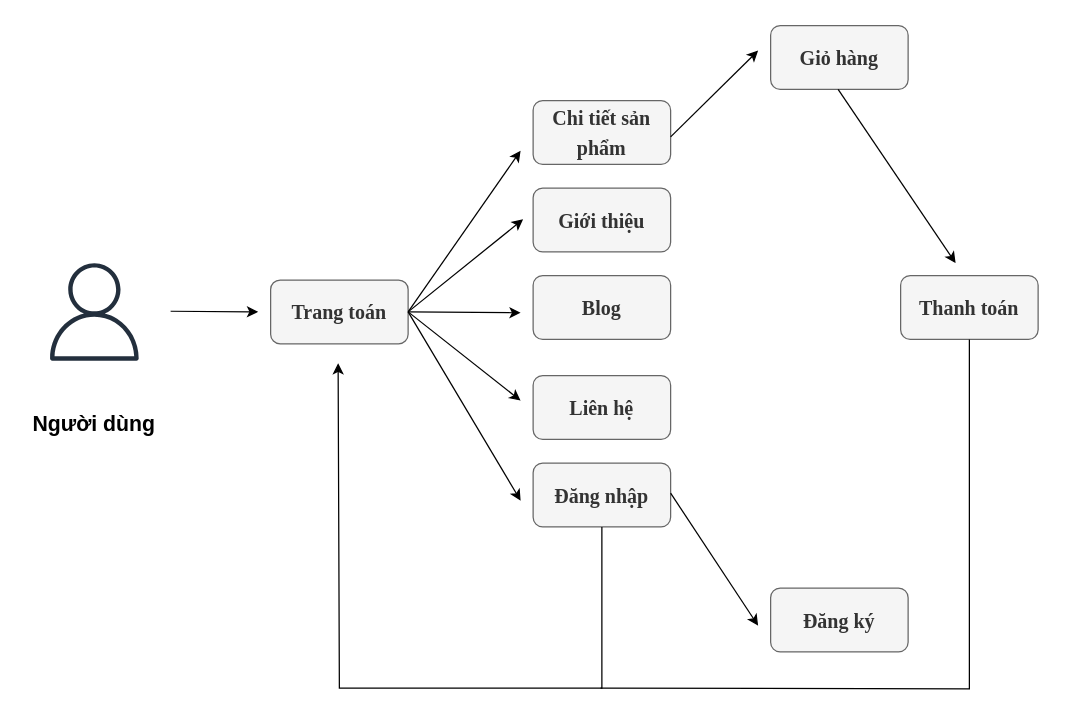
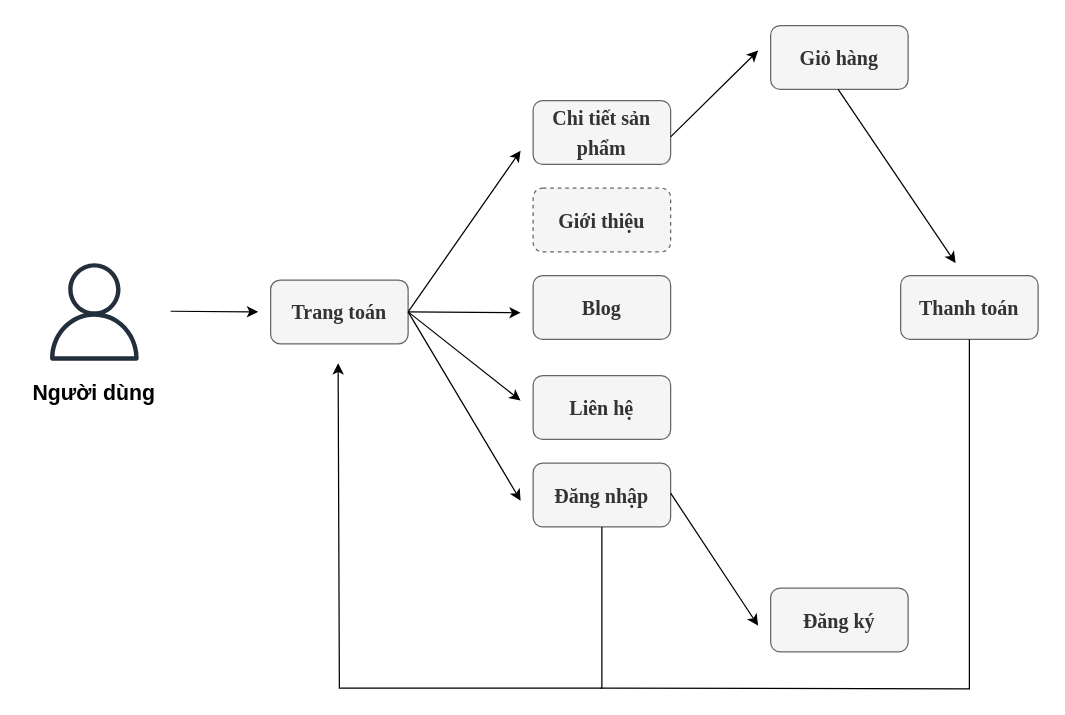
node "Giới thiệu": style solid -> dashed
edge "Trang toán" -> "Giới thiệu": removed
node "Người dùng": moved (94, 426) -> (94, 394)
